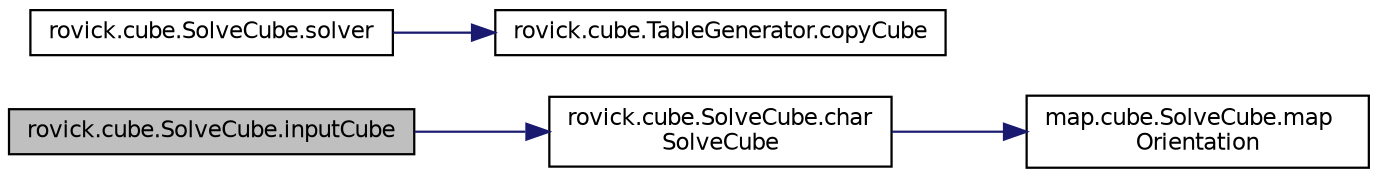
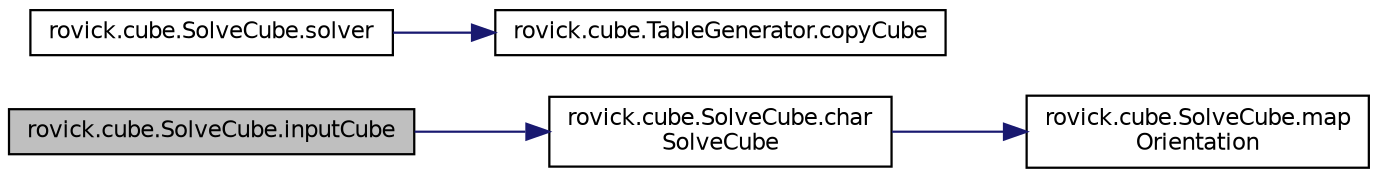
node "map.cube.SolveCube.map Orientation": label "map.cube.SolveCube.map Orientation" -> "rovick.cube.SolveCube.map Orientation"
